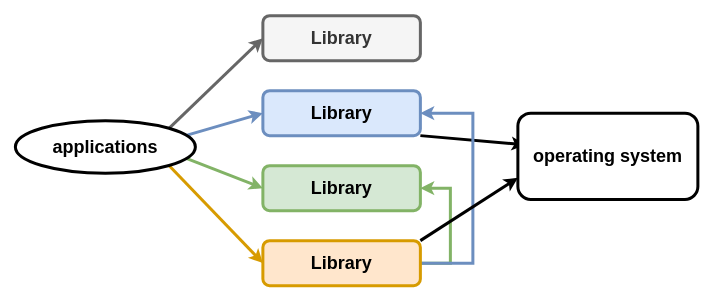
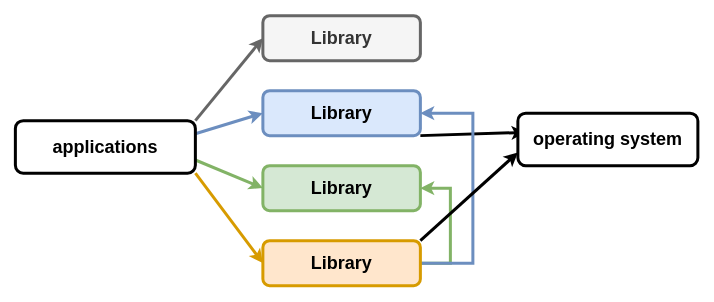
node "applications": shape ellipse -> rounded rectangle
node "operating system": size 180x86 -> 180x53
